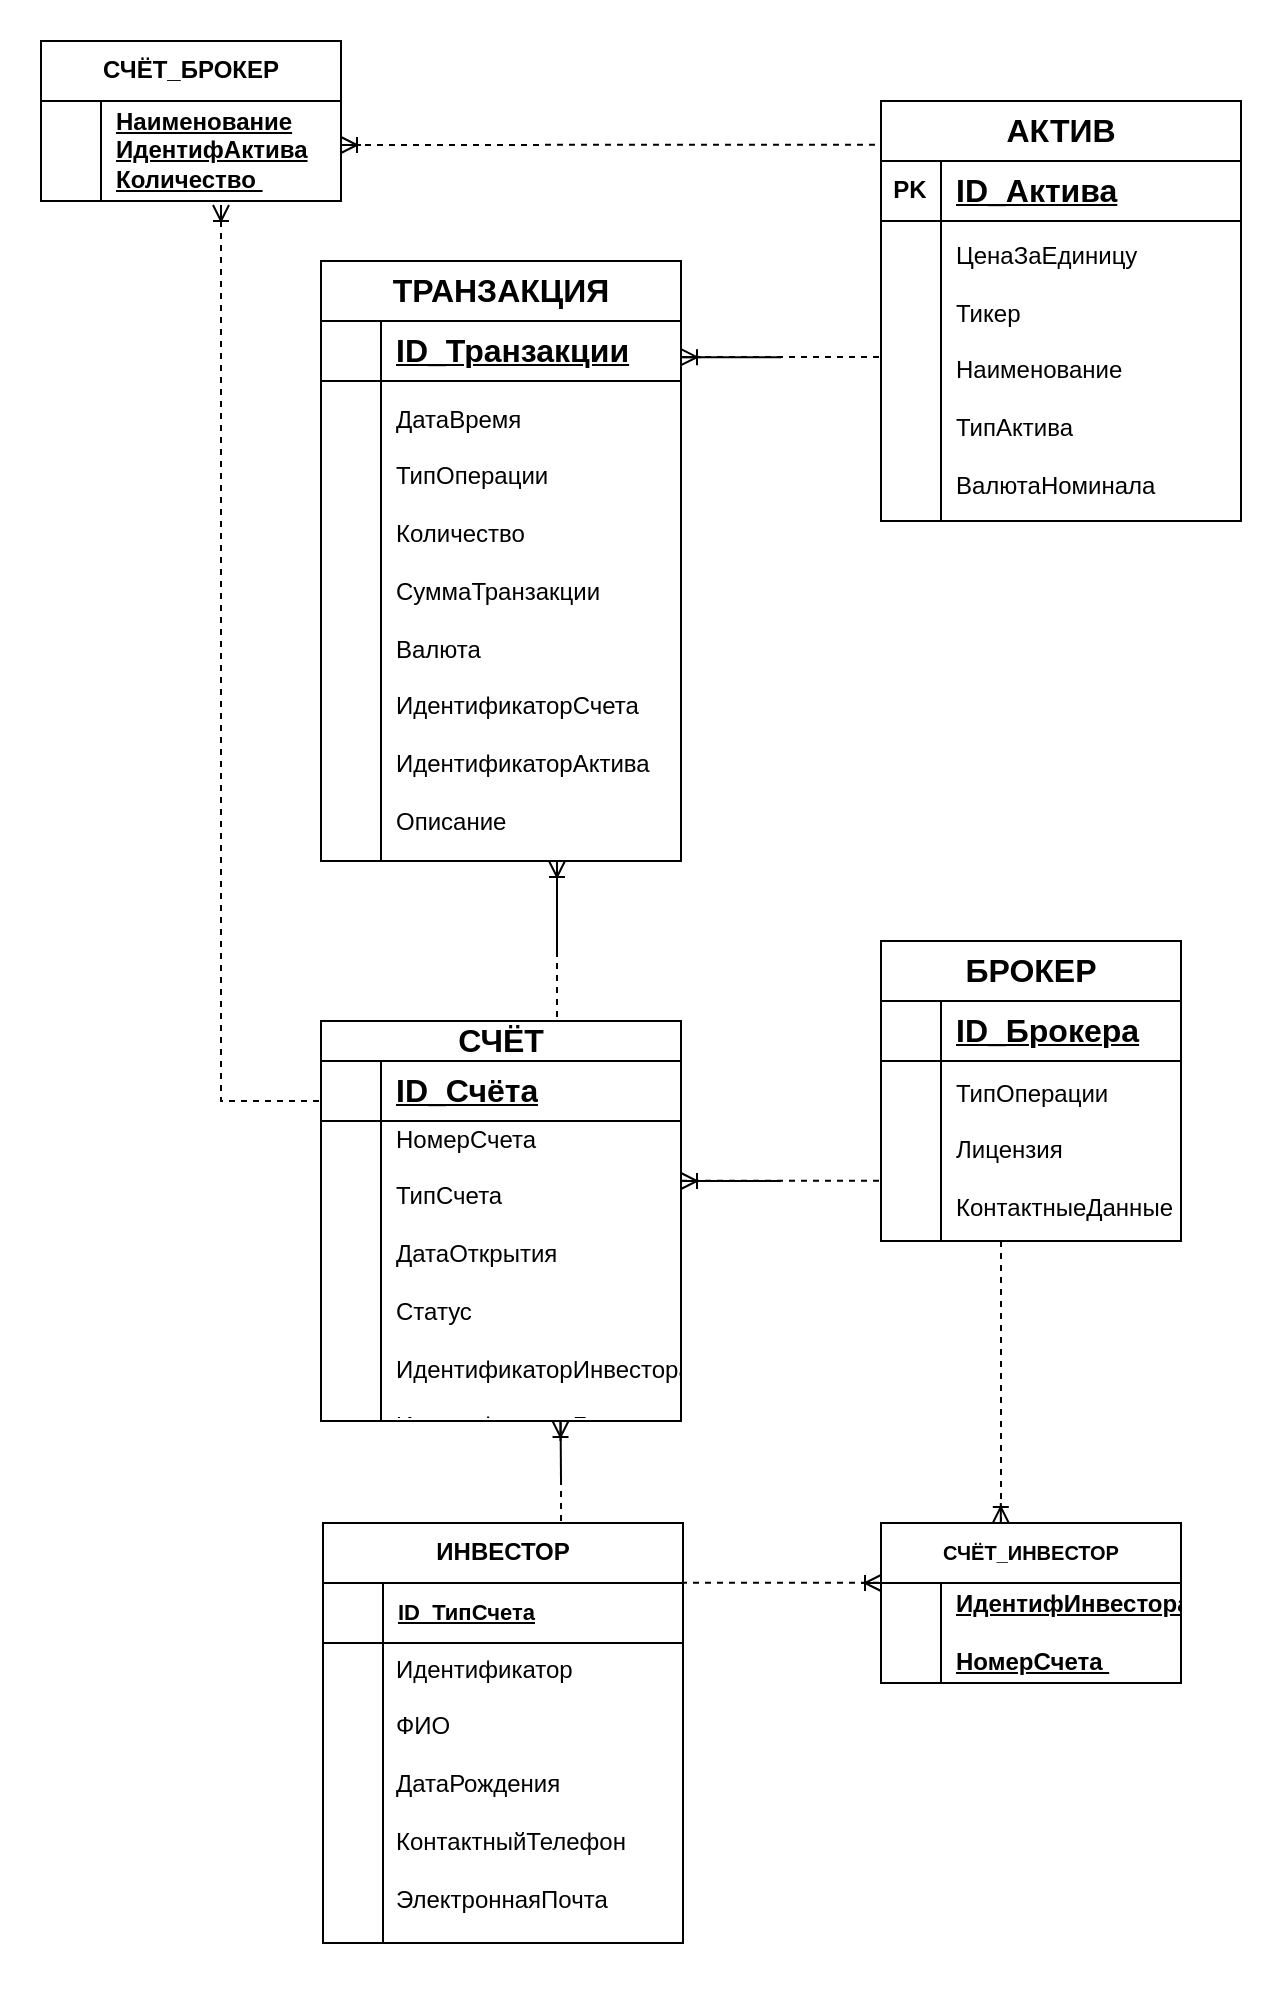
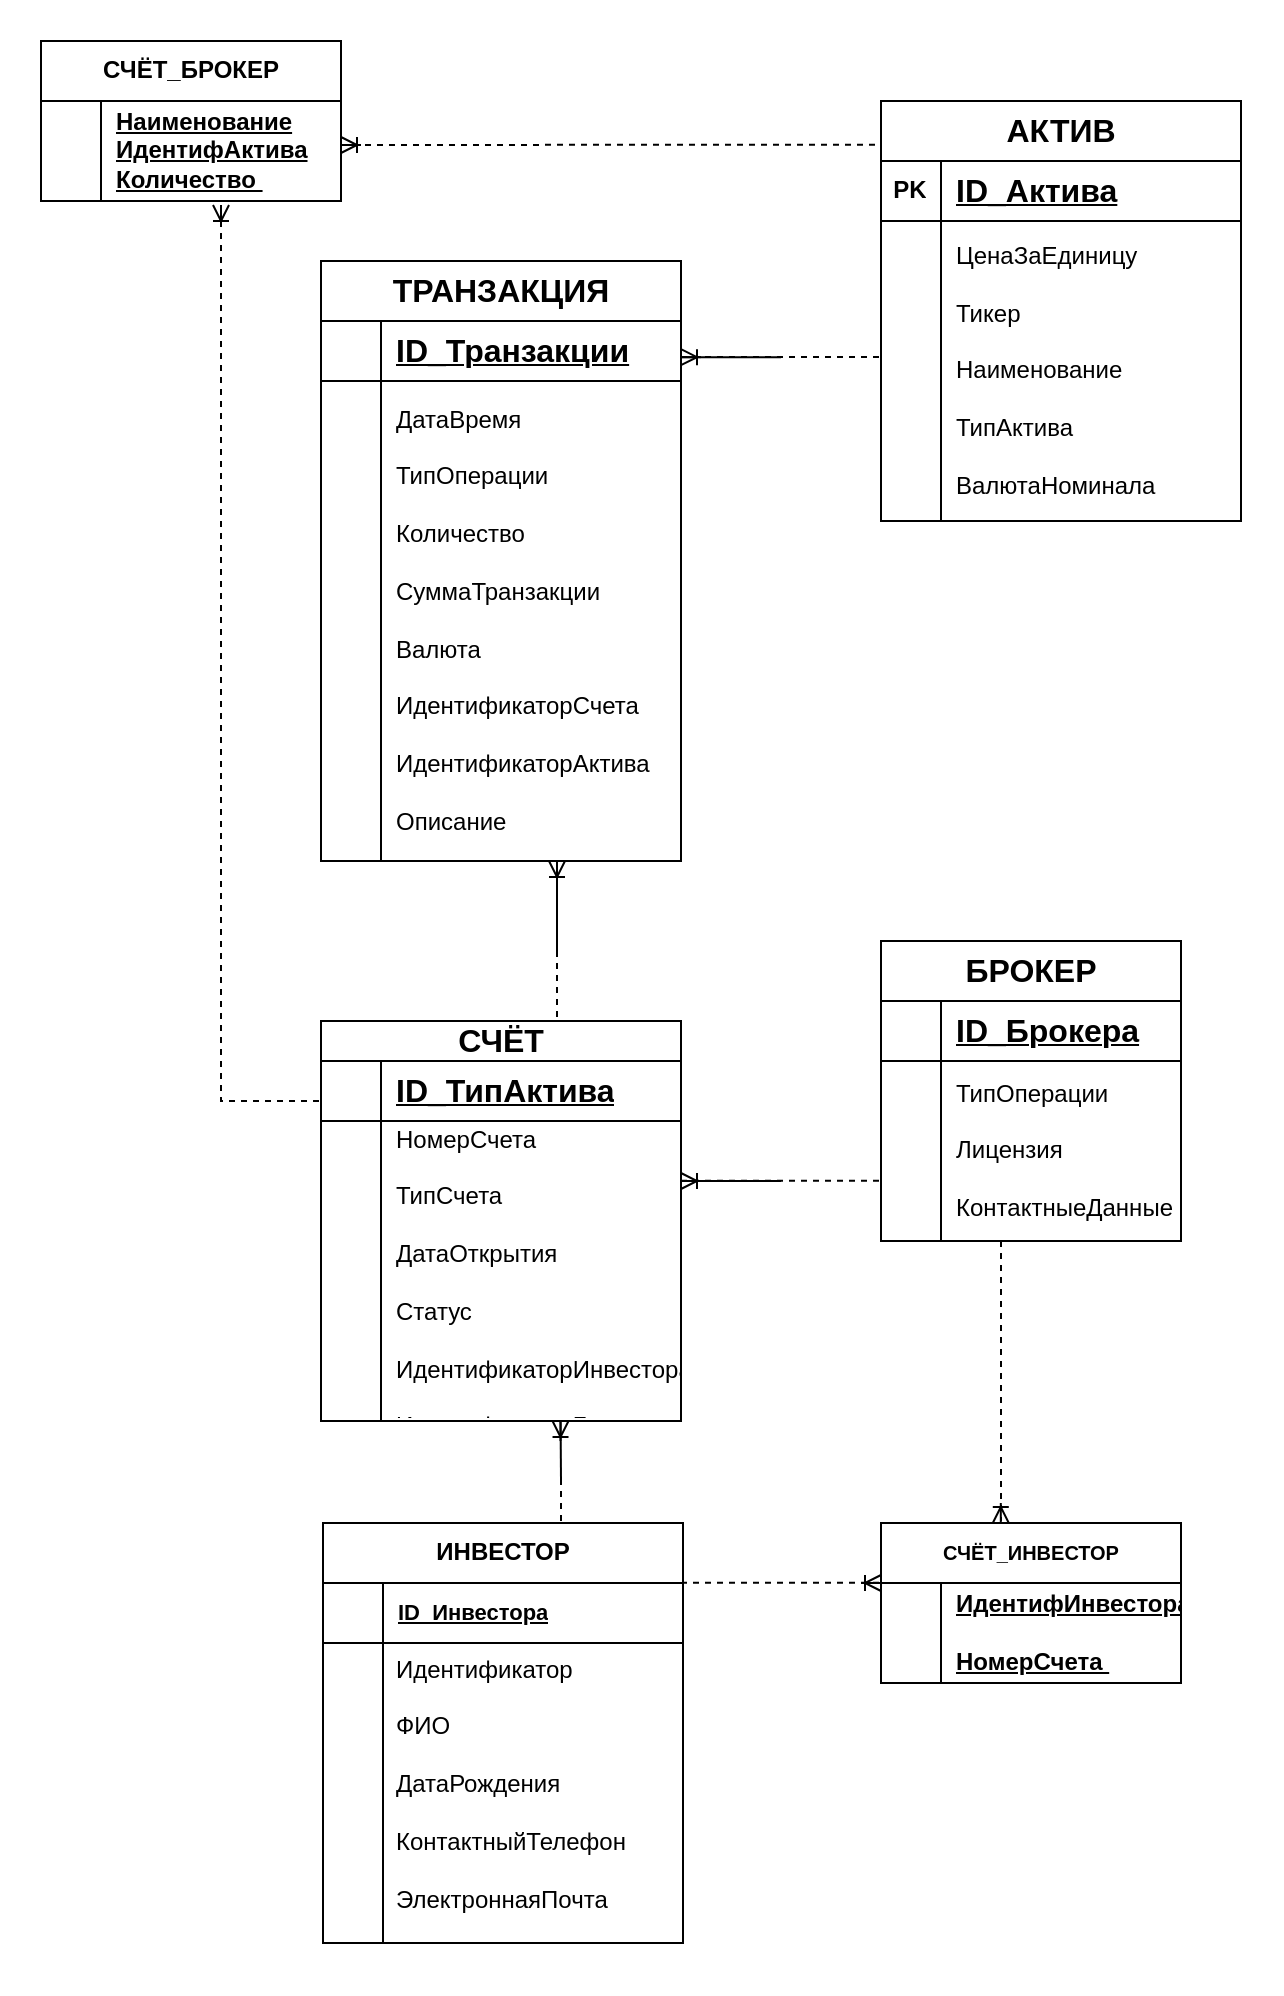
node "ID_Счёта": label "ID_Счёта" -> "ID_ТипАктива"
node "ID_ТипСчета": label "ID_ТипСчета" -> "ID_Инвестора"
